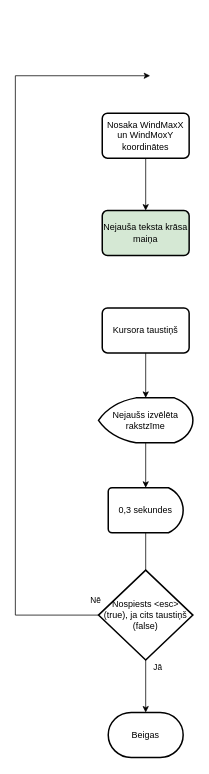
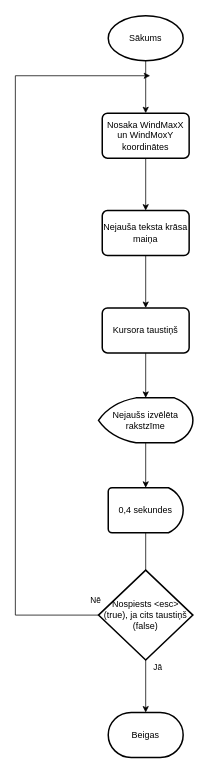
node "Sākums": added
edge "Sākums" -> "Nosaka WindMaxX un WindMoxY koordinātes": added
node "Nejauša teksta krāsa maiņa": fillcolor #d5e8d4 -> #ffffff
edge "Nejauša teksta krāsa maiņa" -> "Kursora taustiņš": added
node "0,3 sekundes": label "0,3 sekundes" -> "0,4 sekundes"
